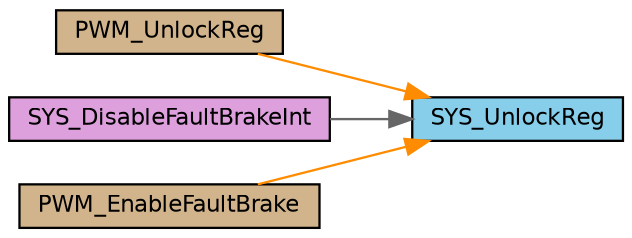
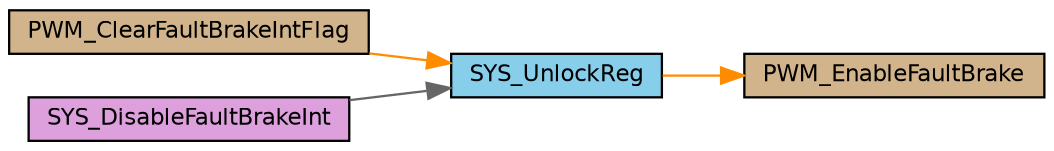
node "PWM_UnlockReg": label "PWM_UnlockReg" -> "PWM_ClearFaultBrakeIntFlag"
edge "PWM_EnableFaultBrake" -> "SYS_UnlockReg": reversed
